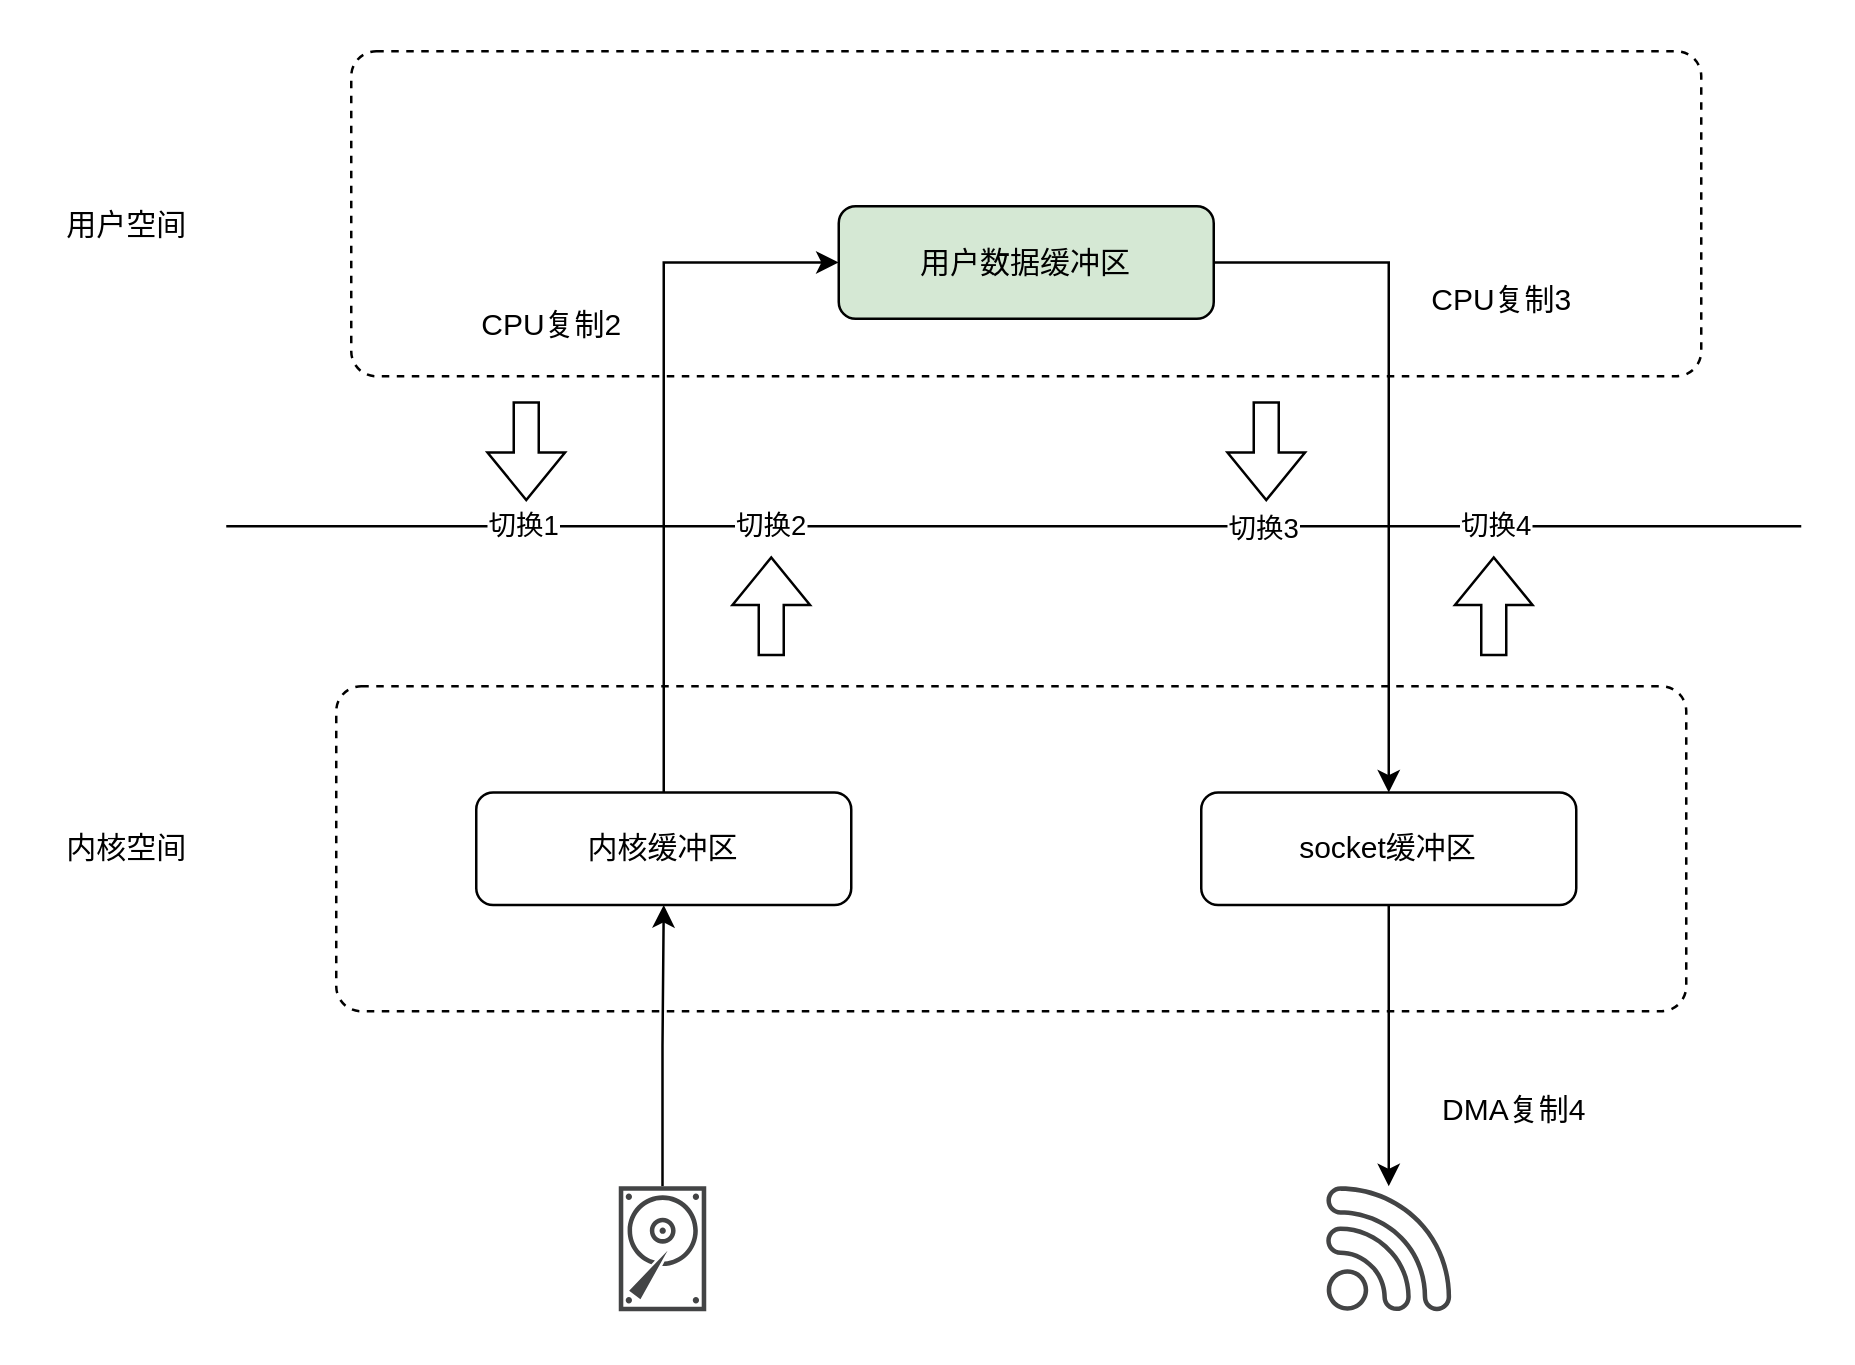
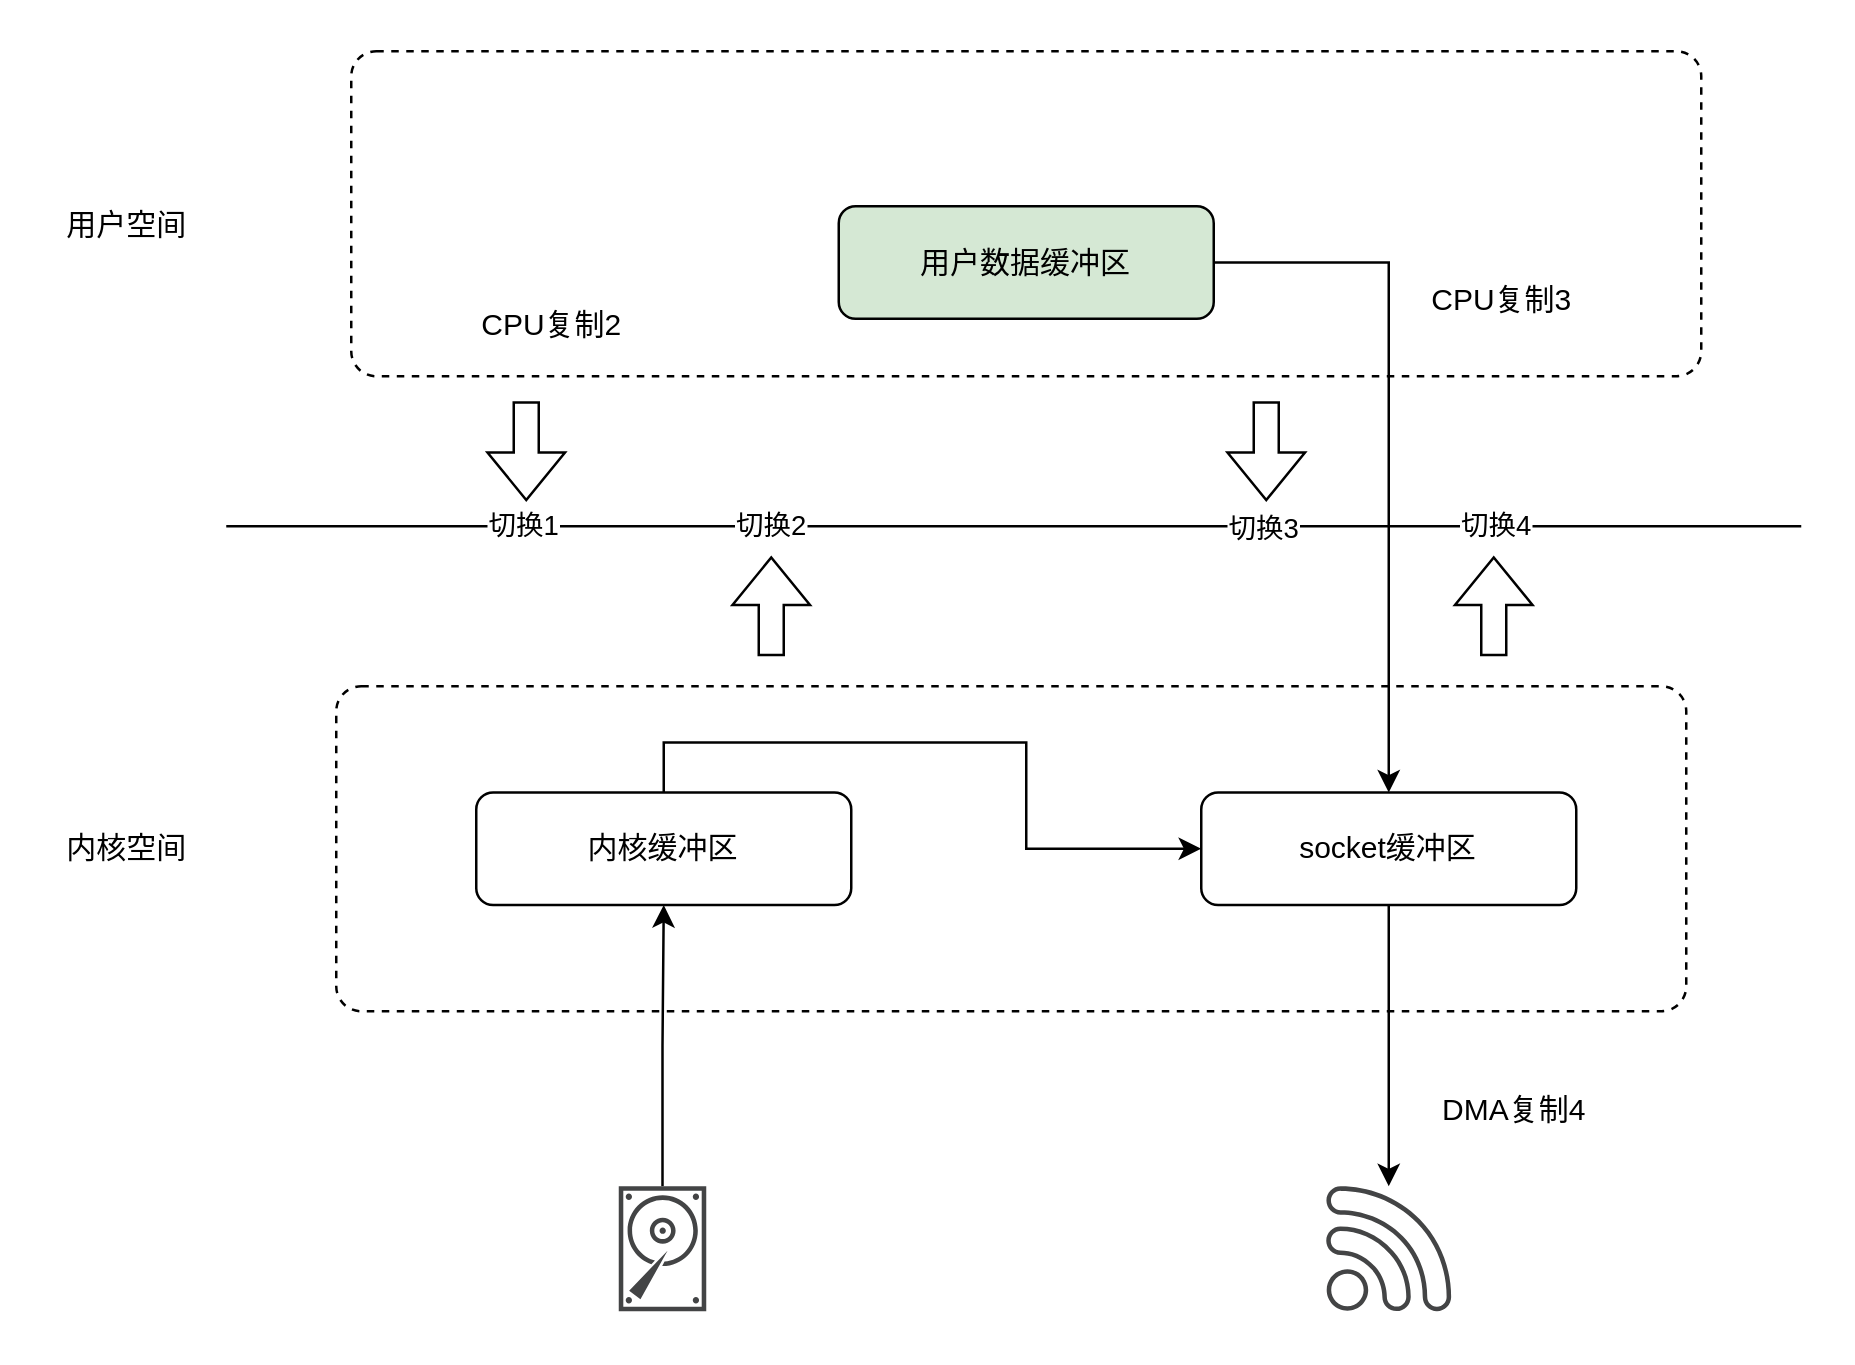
edge "内核缓冲区" -> "用户数据缓冲区": now "内核缓冲区" -> "socket缓冲区"
